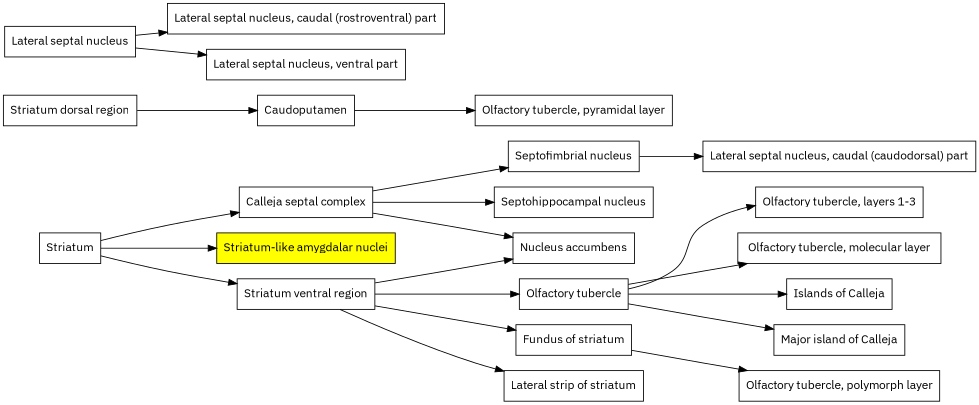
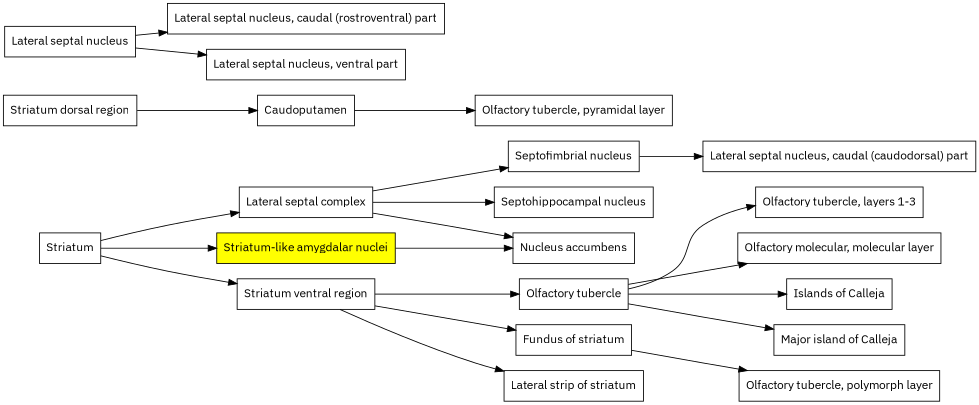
node "Calleja septal complex": label "Calleja septal complex" -> "Lateral septal complex"
node "Olfactory tubercle, molecular layer": label "Olfactory tubercle, molecular layer" -> "Olfactory molecular, molecular layer"
edge "Striatum ventral region" -> "Nucleus accumbens": now "Striatum-like amygdalar nuclei" -> "Nucleus accumbens"
